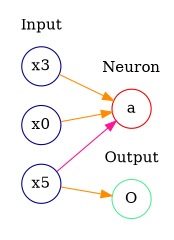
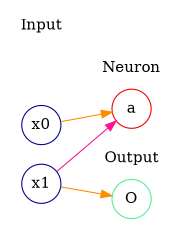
node "x3": removed
node "x5": label "x5" -> "x1"
